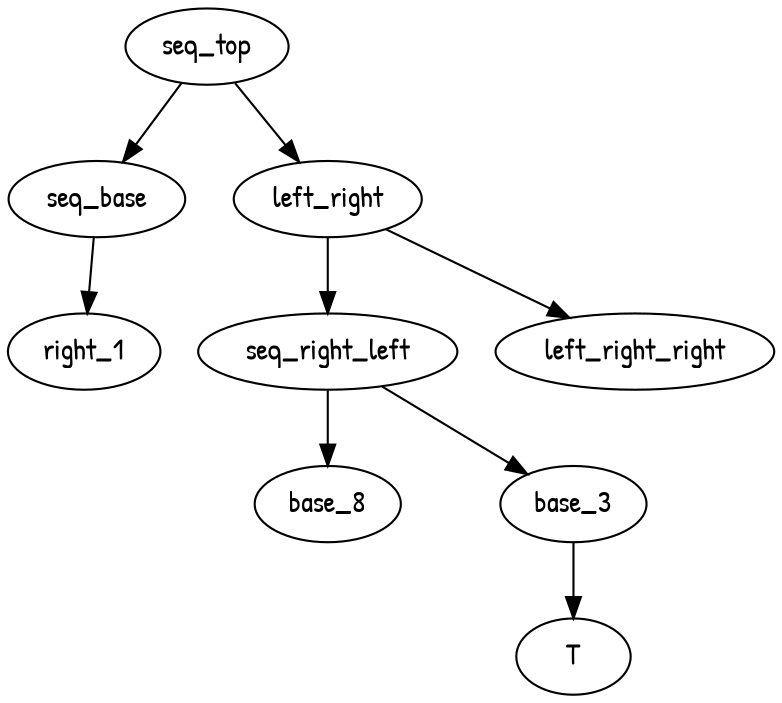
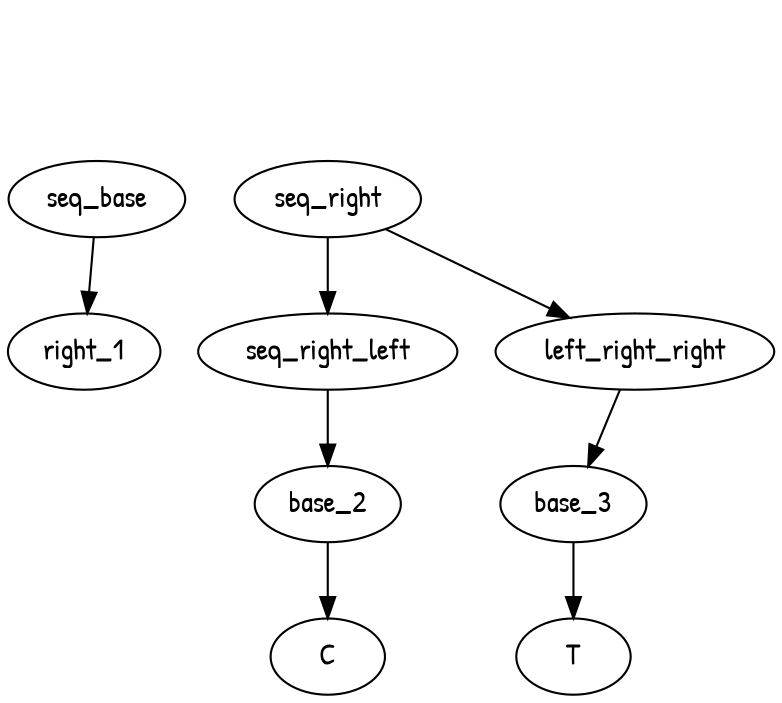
node "seq_top": removed
node "left_right": label "left_right" -> "seq_right"
edge "seq_right_left" -> "base_3": now "left_right_right" -> "base_3"
node "base_8": label "base_8" -> "base_2"
node "C": added
